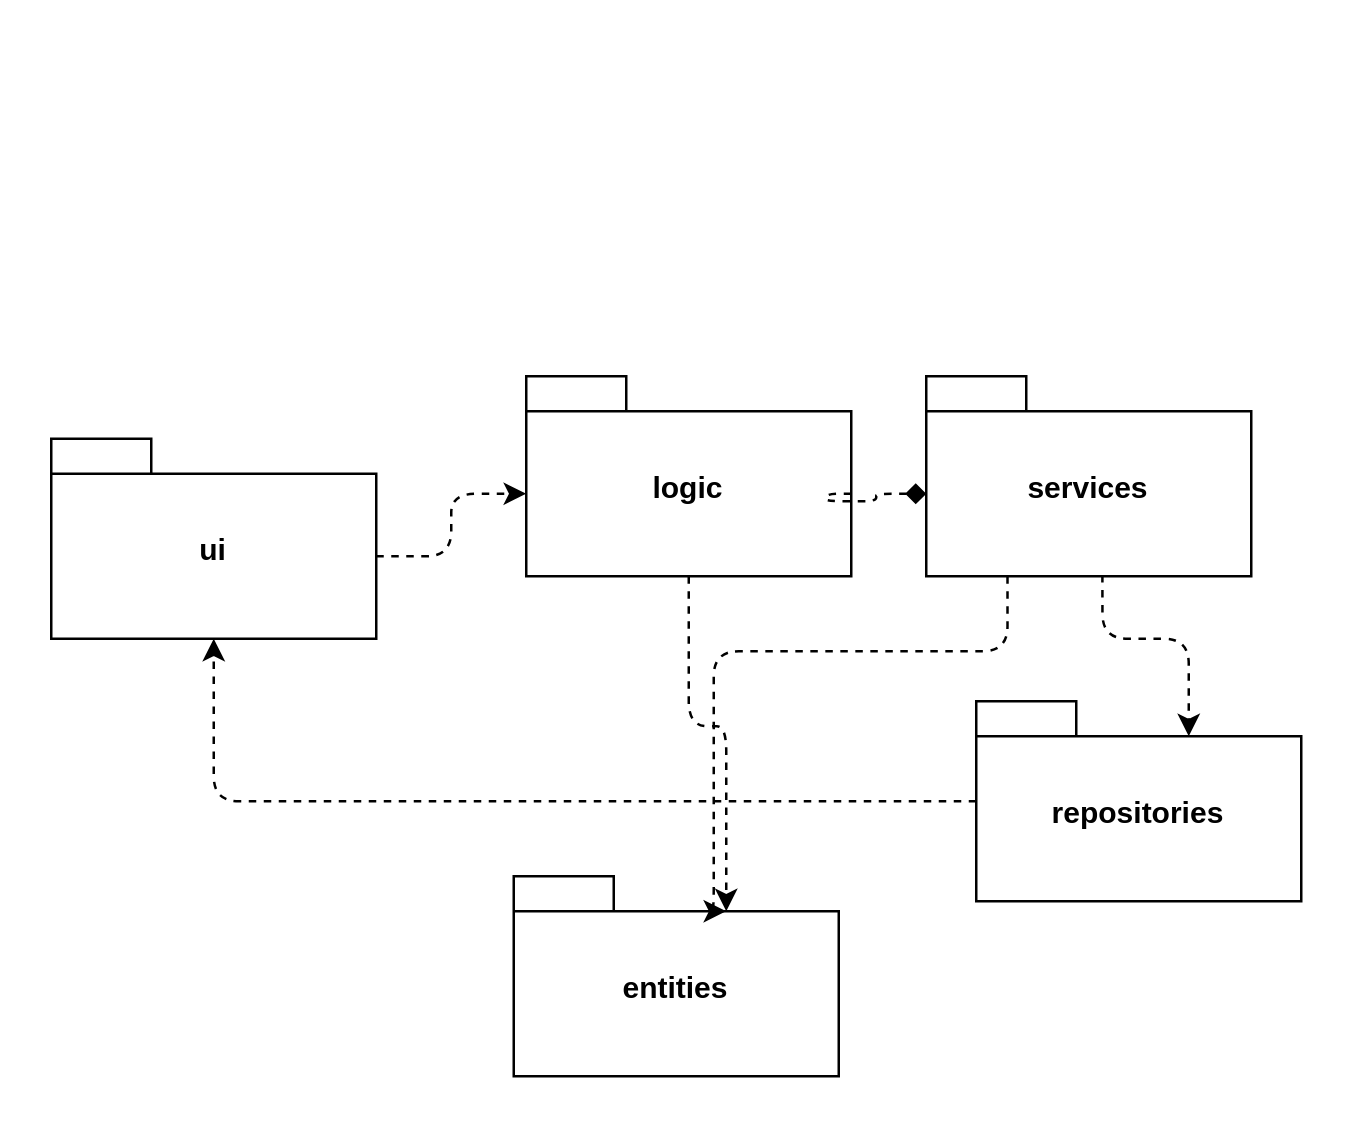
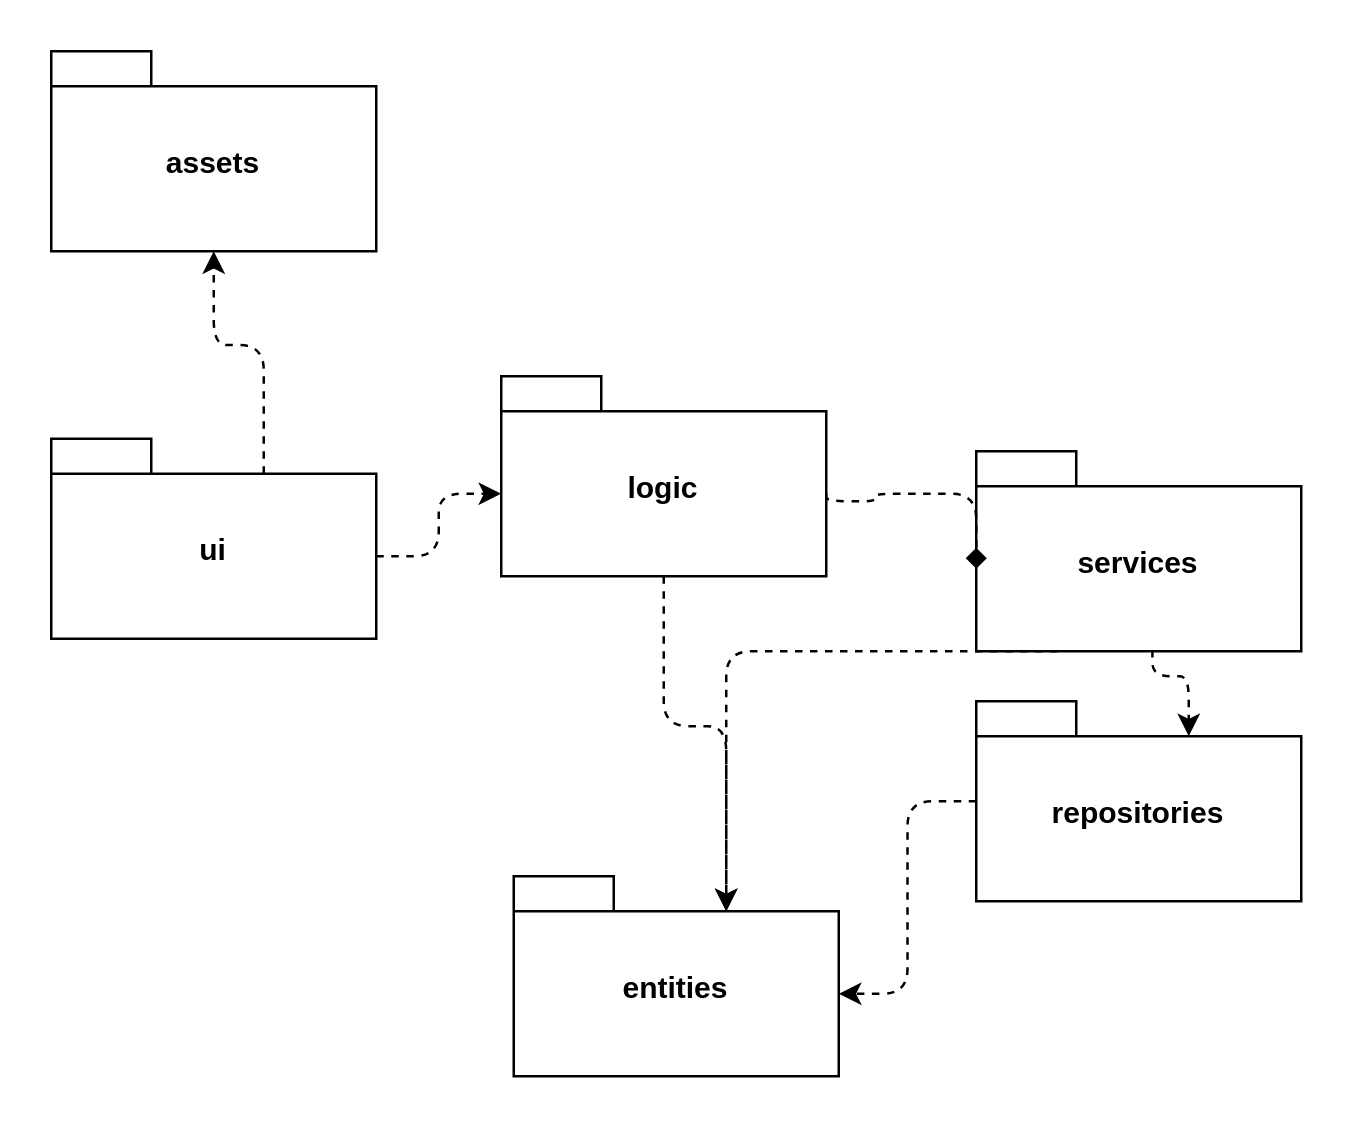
node "assets": added
edge "ui" -> "assets": added
node "logic": moved (689, 476) -> (664, 476)
node "services": moved (1089, 476) -> (1139, 551)
edge "repositories" -> "ui": now "repositories" -> "entities"
